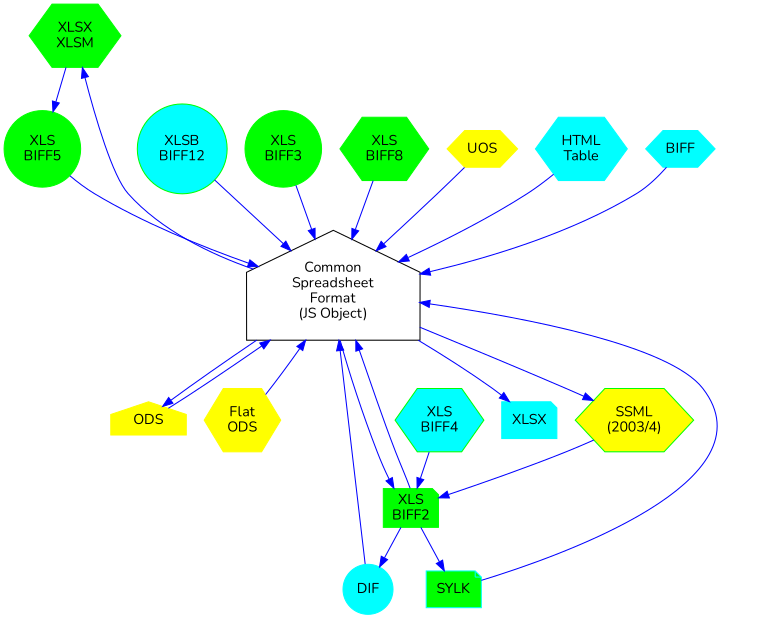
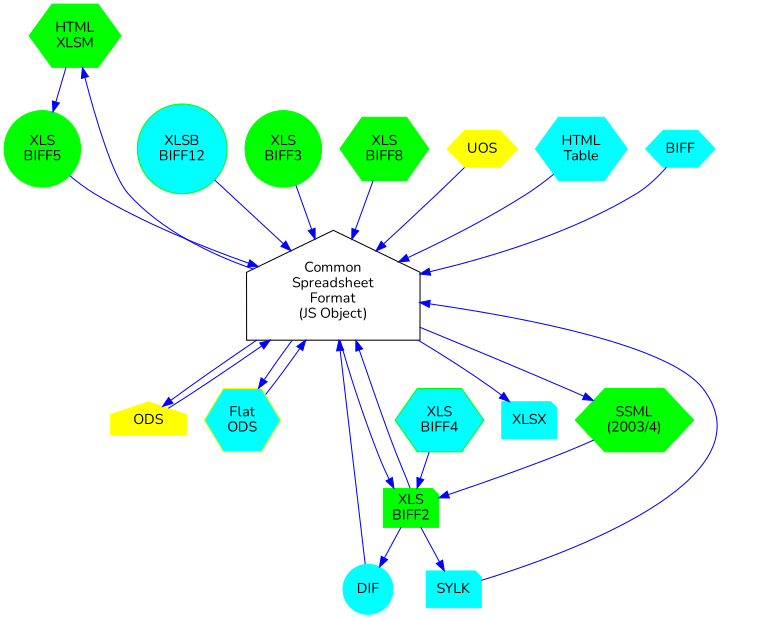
node "XLSX XLSM": label "XLSX XLSM" -> "HTML XLSM"
edge "Common Spreadsheet Format (JS Object)" -> "Flat ODS": added
node "Flat ODS": fillcolor yellow -> cyan
node "SSML (2003/4)": fillcolor yellow -> green
node "SYLK": fillcolor green -> cyan
